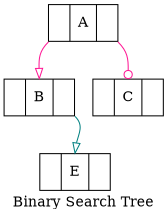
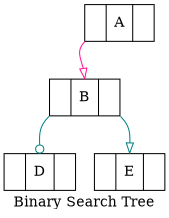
node "C": removed
node "D": added
